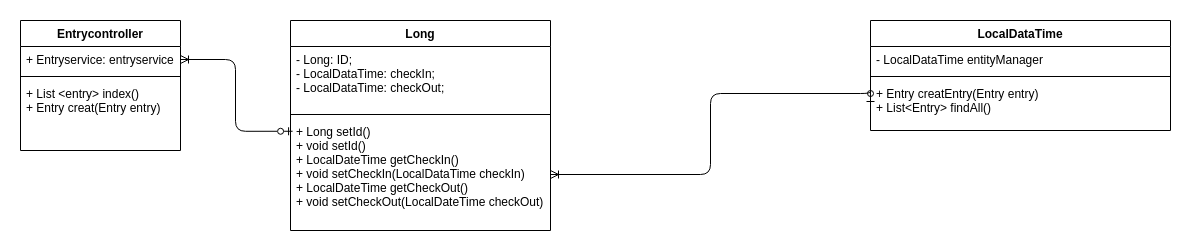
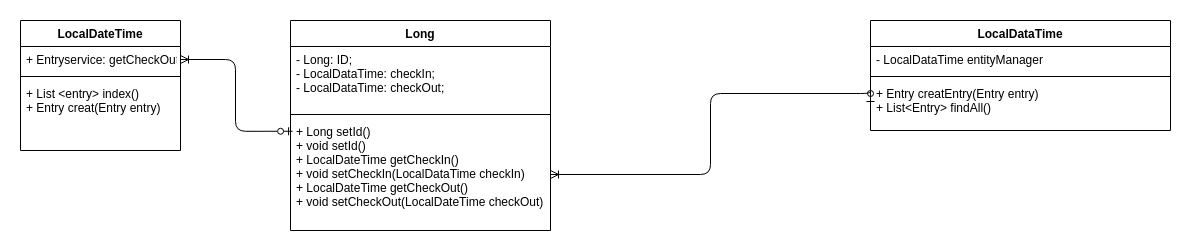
node "Entrycontroller": label "Entrycontroller" -> "LocalDateTime"
node "+ Entryservice: entryservice": label "+ Entryservice: entryservice" -> "+ Entryservice: getCheckOut"
